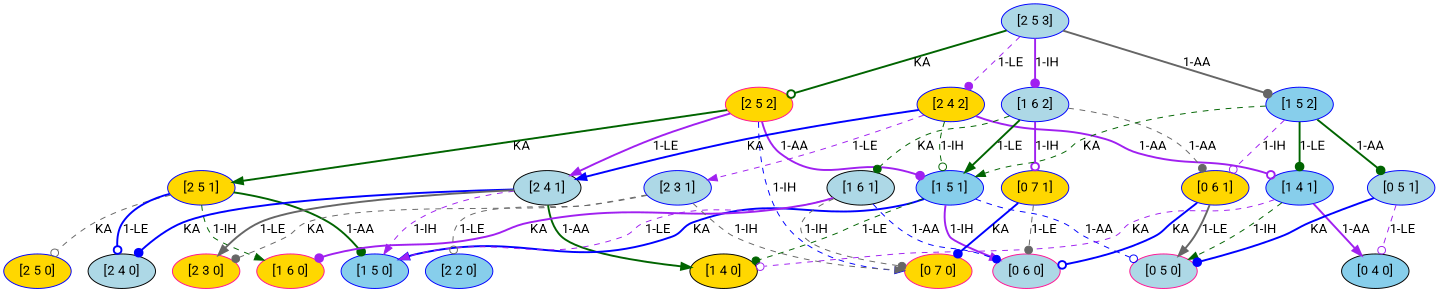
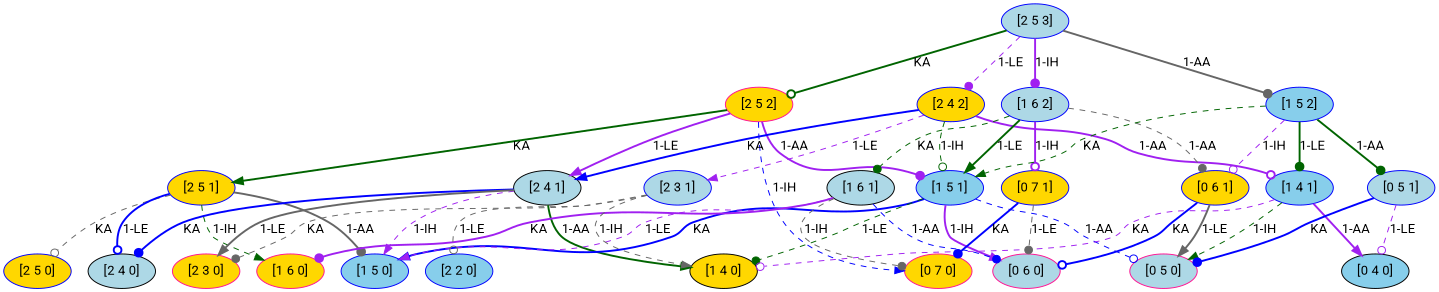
edge "[2 5 1]" -> "[1 5 0]": color darkgreen -> gray40
edge "[2 3 1]" -> "[0 7 0]": now "[2 3 1]" -> "[1 4 0]"
